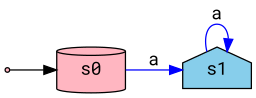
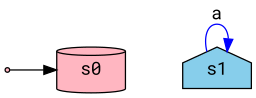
edge "s0" -> "s1": removed, label "a"
